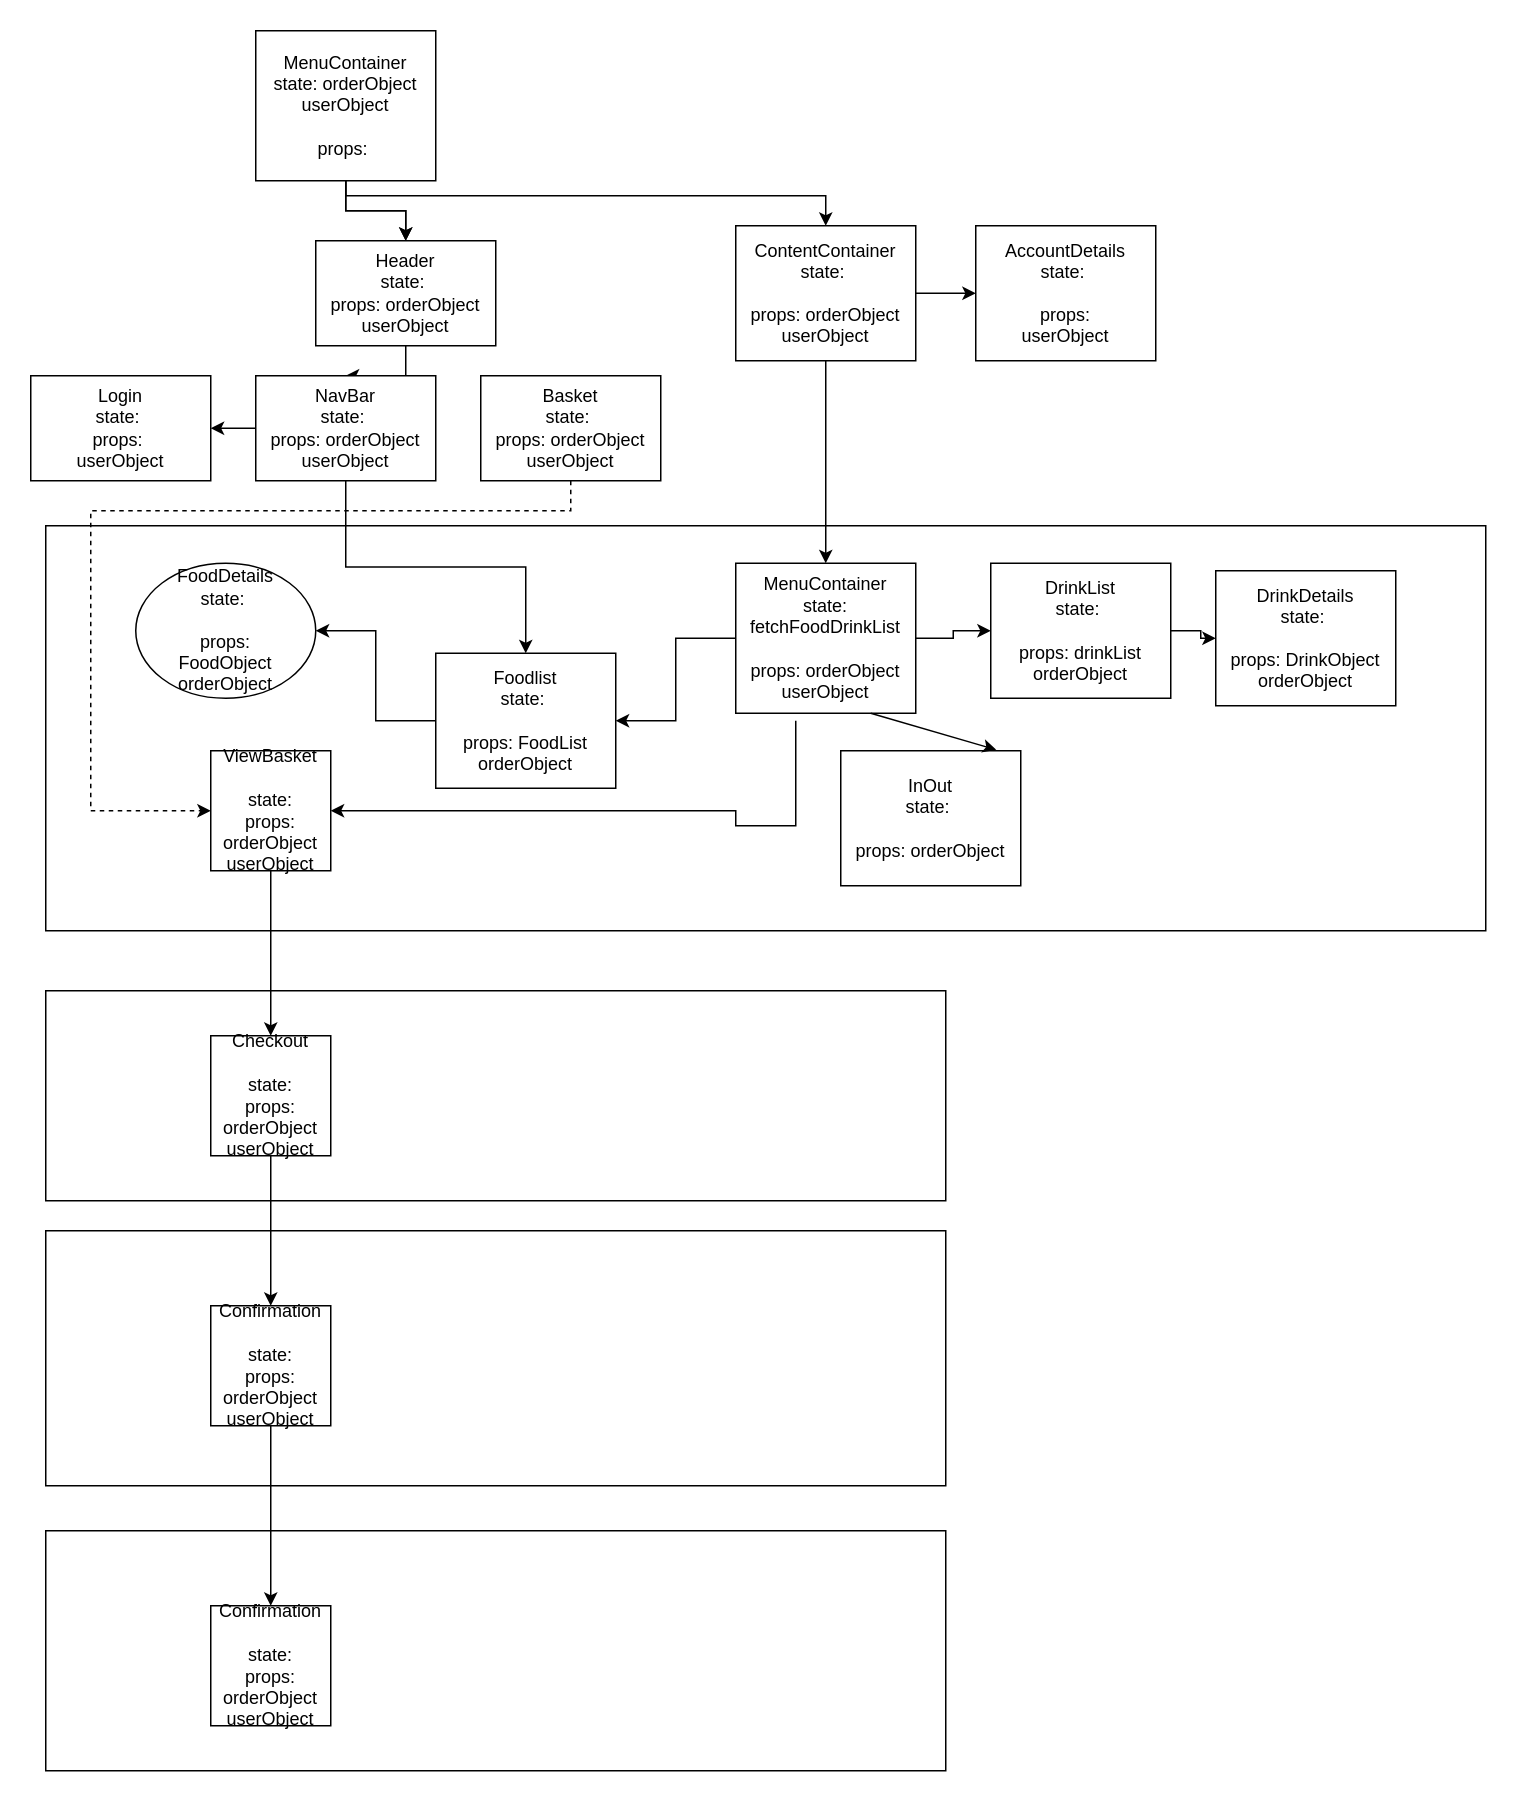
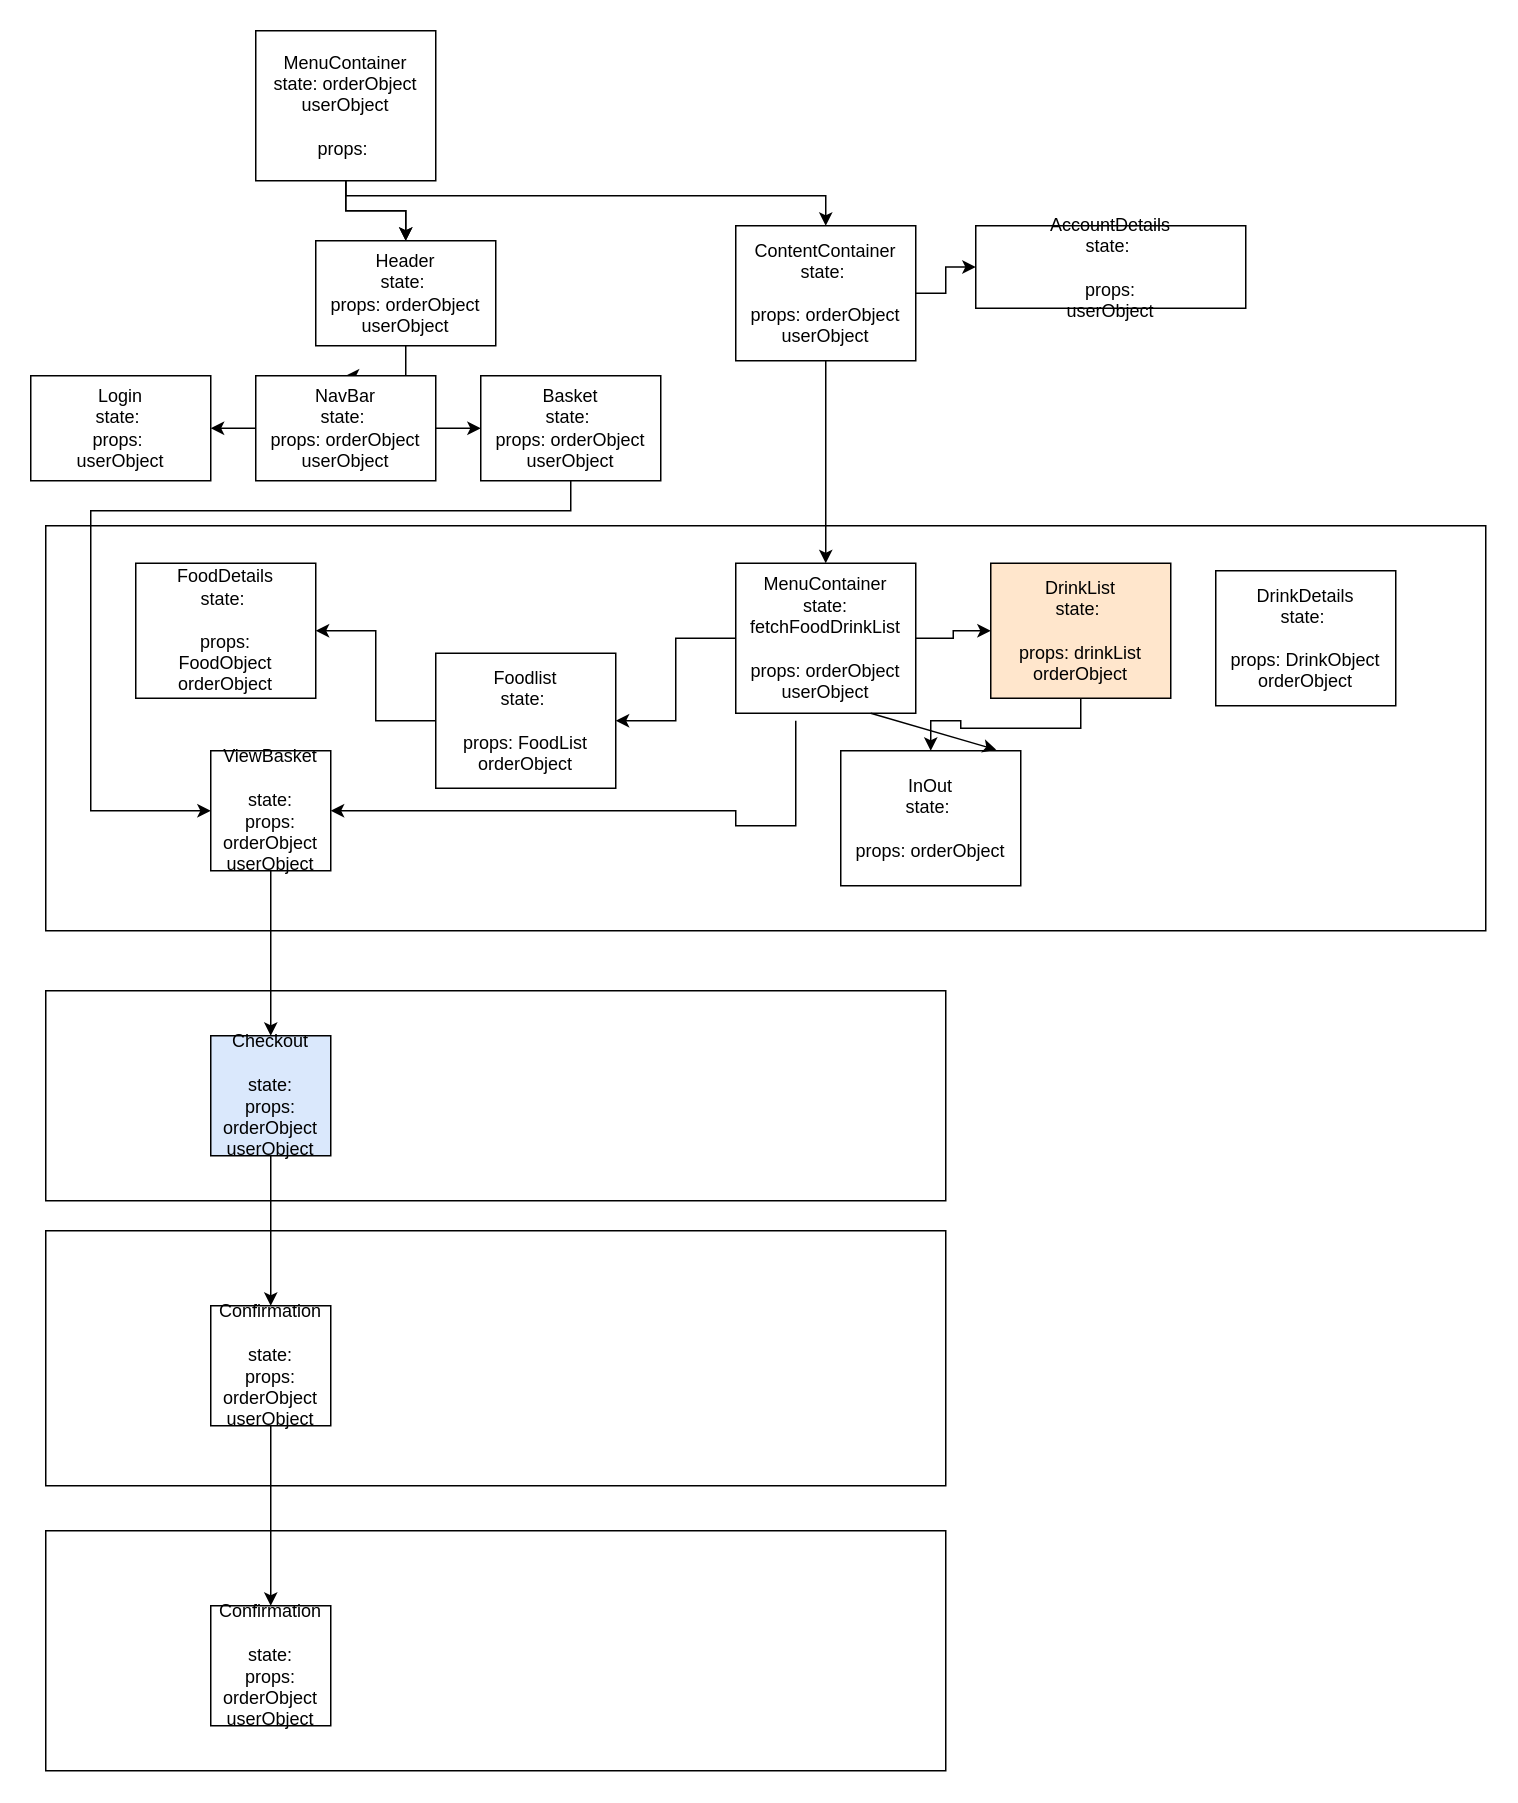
node "AccountDetails state: props: userObject": size 180x135 -> 270x83
edge "Basket state: props: orderObject userObject" -> "ViewBasket state: props: orderObject userObject": style dashed -> solid
edge "NavBar state: props: orderObject userObject" -> "Foodlist state: props: FoodList orderObject": now "NavBar state: props: orderObject userObject" -> "Basket state: props: orderObject userObject"
node "FoodDetails state: props: FoodObject orderObject": shape ellipse -> rectangle
node "DrinkList state: props: drinkList orderObject": fillcolor #ffffff -> #ffe6cc
edge "DrinkList state: props: drinkList orderObject" -> "DrinkDetails state: props: DrinkObject orderObject": now "DrinkList state: props: drinkList orderObject" -> "InOut state: props: orderObject"
node "Checkout state: props: orderObject userObject": fillcolor #ffffff -> #dae8fc
